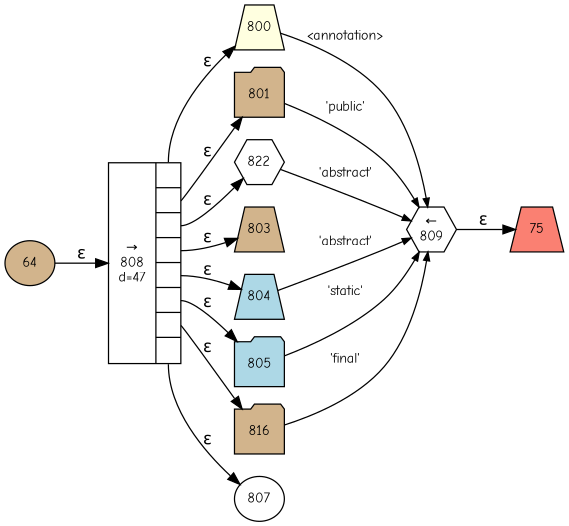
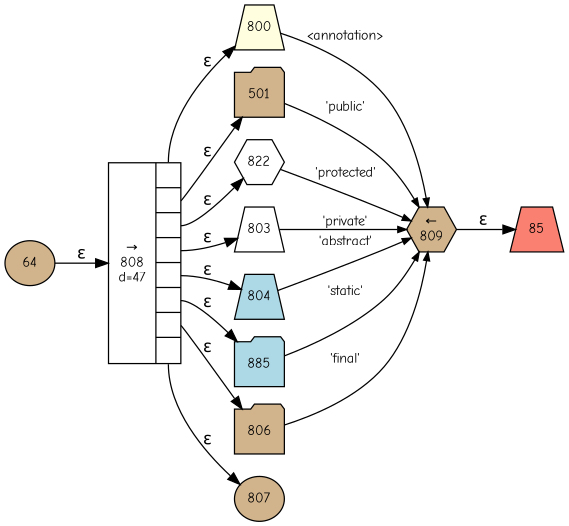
node "801": label "801" -> "501"
edge "822" -> "← 809": label "'abstract'" -> "'protected'"
node "803": fillcolor tan -> white
edge "803" -> "← 809": added, label "'private'"
node "← 809": fillcolor white -> tan
node "75": label "75" -> "85"
node "805": label "805" -> "885"
node "816": label "816" -> "806"
node "807": fillcolor white -> tan
